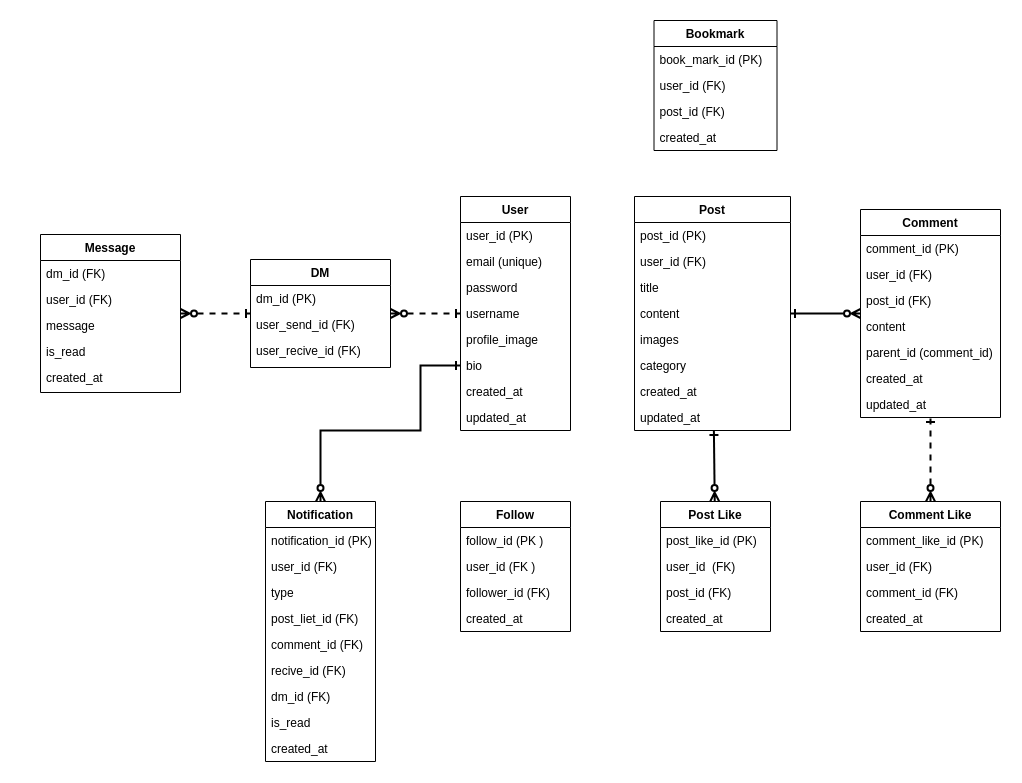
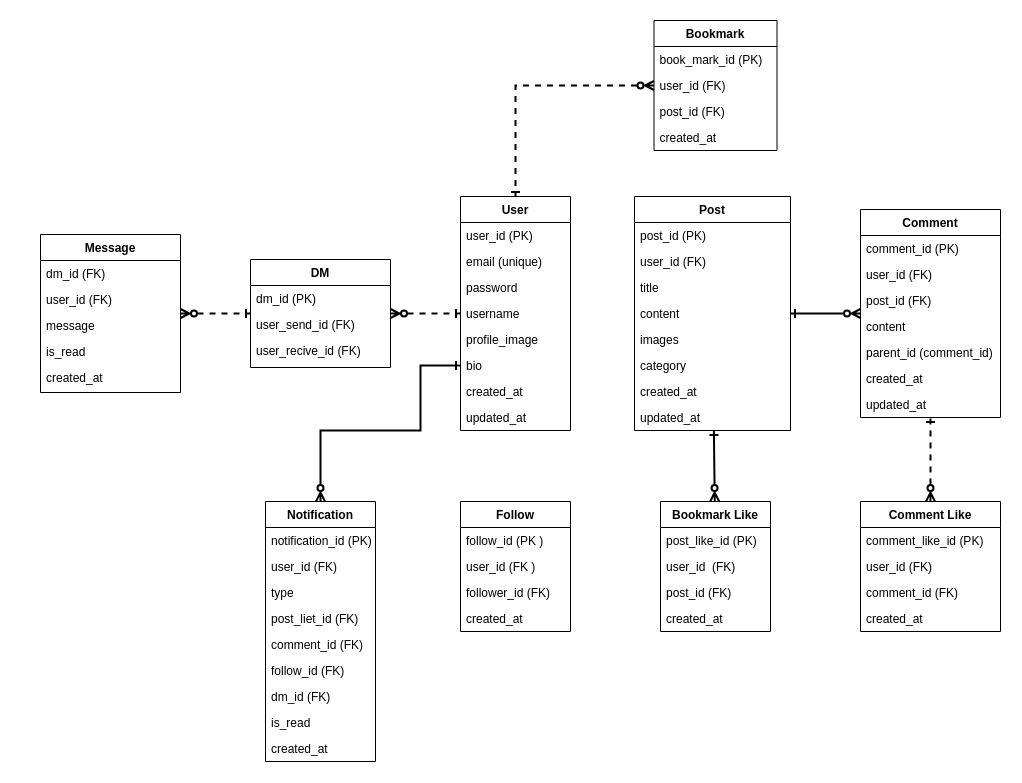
edge "Bookmark" -- "User": added
node "Post Like": label "Post Like" -> "Bookmark Like"
node "recive_id (FK)": label "recive_id (FK)" -> "follow_id (FK)"
